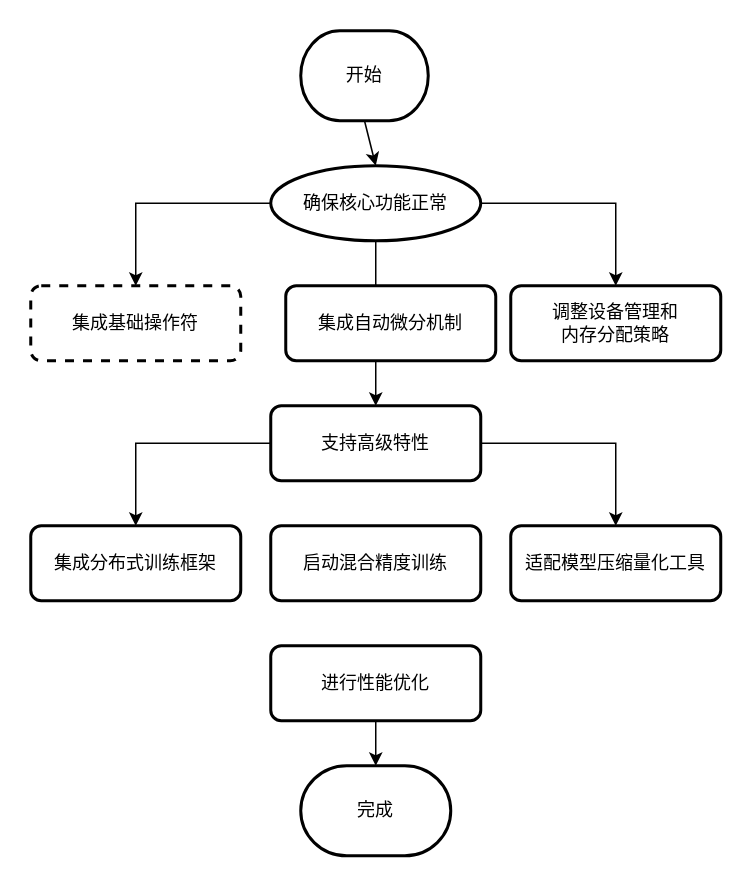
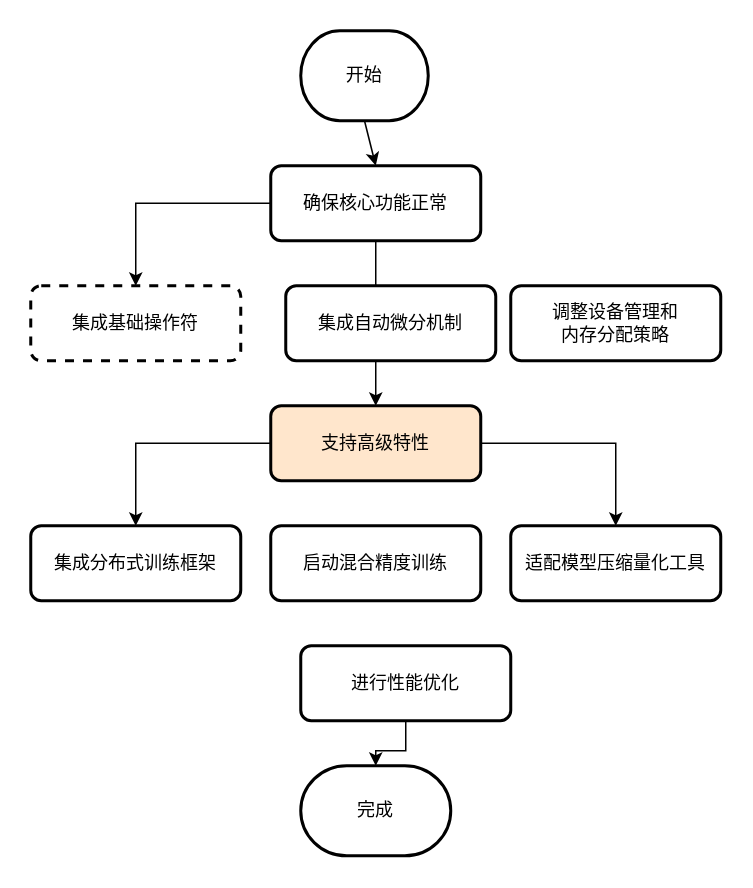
node "确保核心功能正常": shape ellipse -> rounded rectangle
edge "确保核心功能正常" -> "调整设备管理和 内存分配策略": removed
node "支持高级特性": fillcolor #ffffff -> #ffe6cc
node "进行性能优化": moved (376, 683) -> (406, 683)
